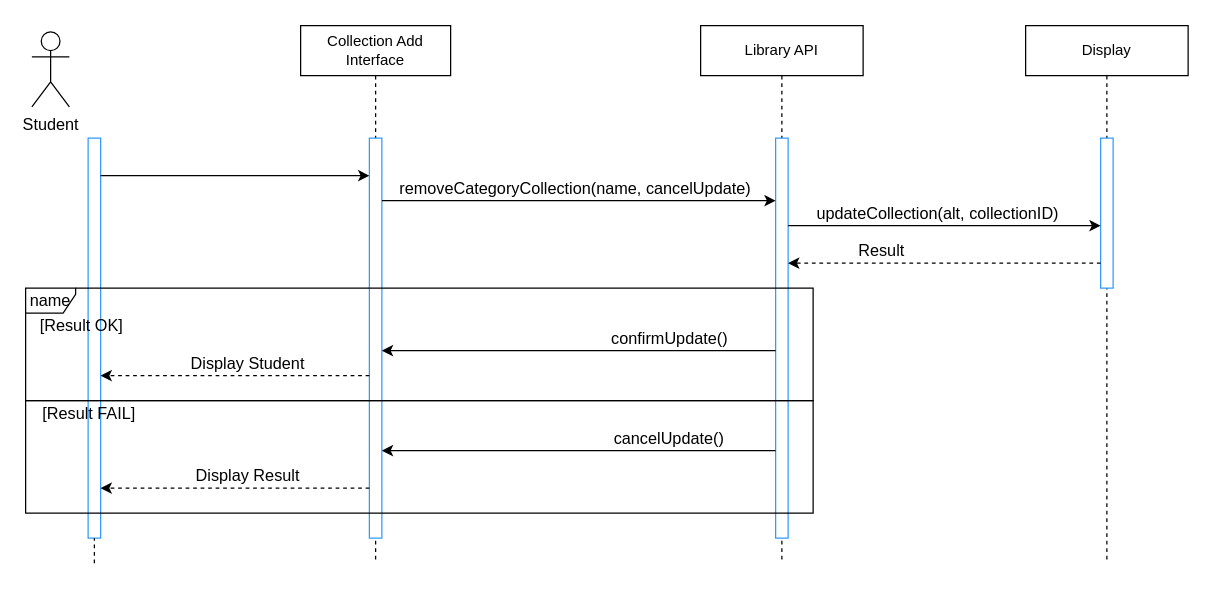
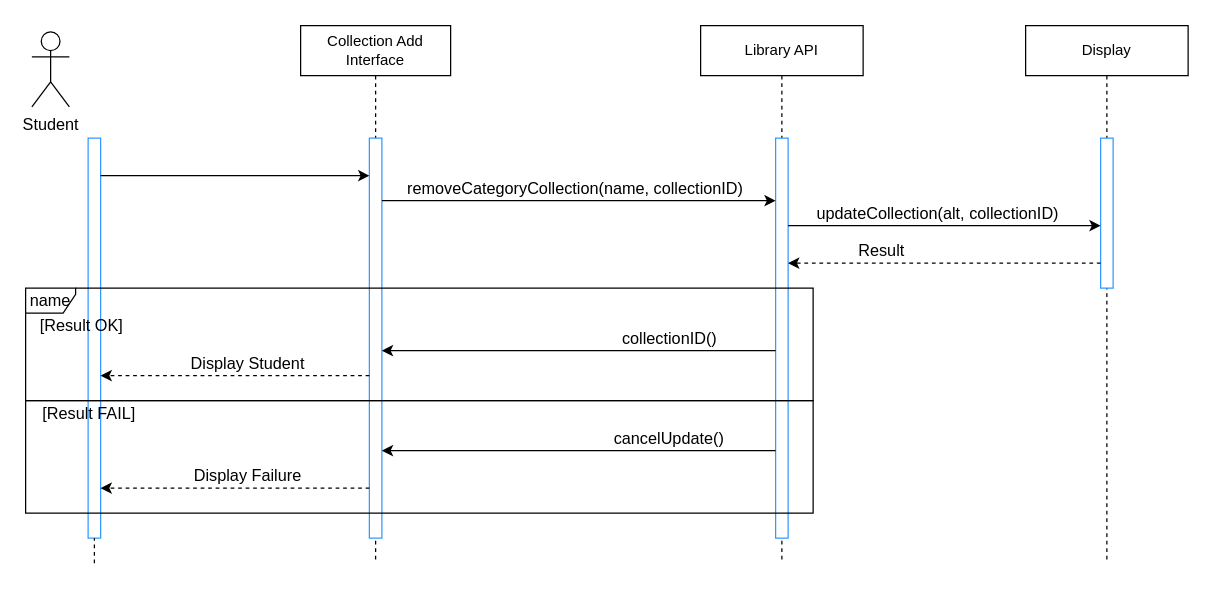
node "removeCategoryCollection(name, cancelUpdate)": label "removeCategoryCollection(name, cancelUpdate)" -> "removeCategoryCollection(name, collectionID)"
node "confirmUpdate()": label "confirmUpdate()" -> "collectionID()"
node "Display Result": label "Display Result" -> "Display Failure"
